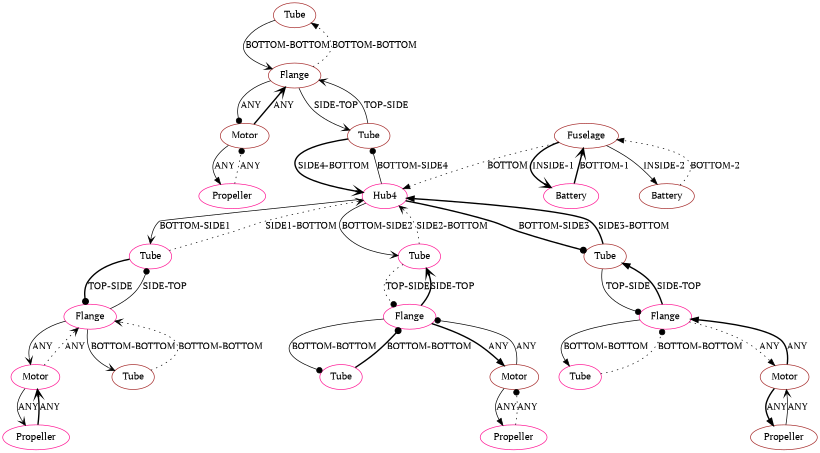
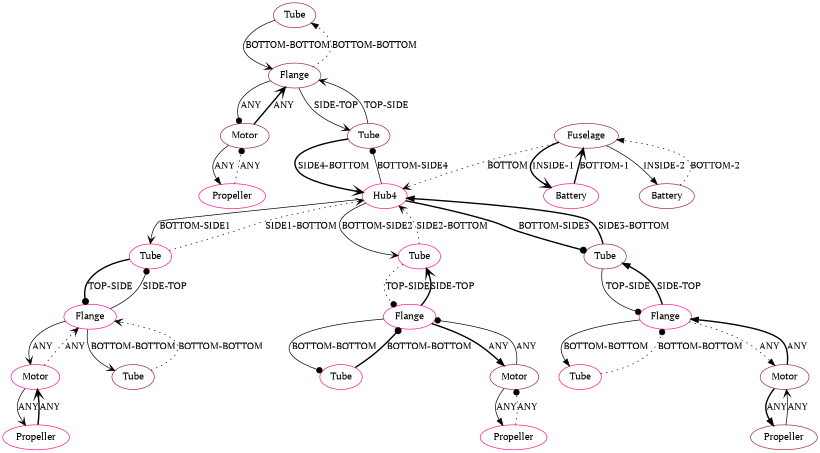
edge "Fuselage" -> "Hub4": arrowhead normal -> vee
